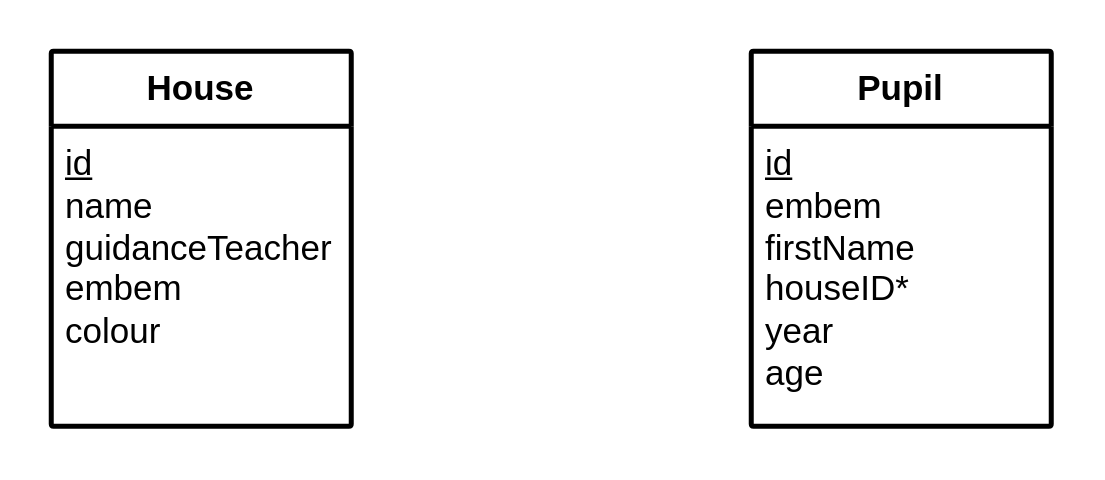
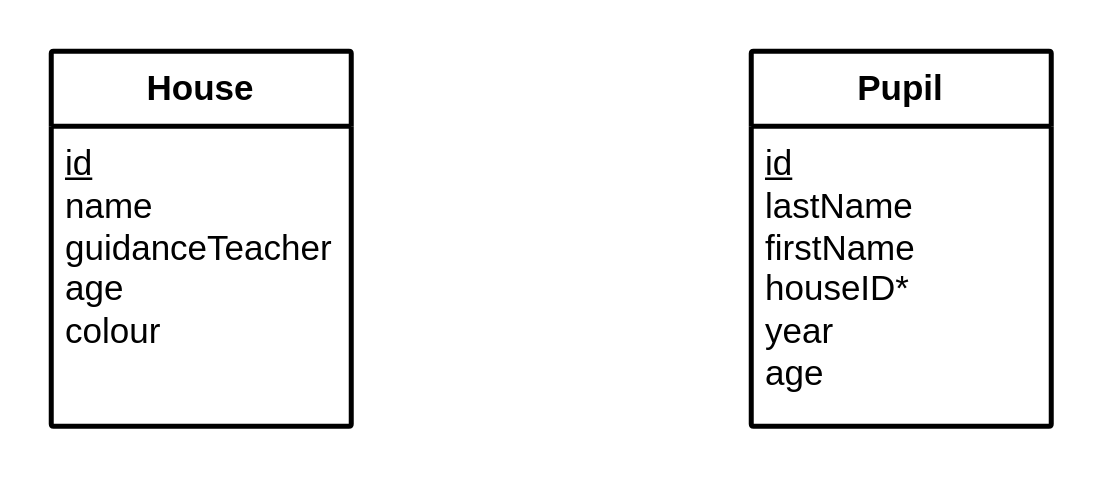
node "id name guidanceTeacher embem colour": label "id name guidanceTeacher embem colour" -> "id name guidanceTeacher age colour"
node "id embem firstName houseID* year age": label "id embem firstName houseID* year age" -> "id lastName firstName houseID* year age"
